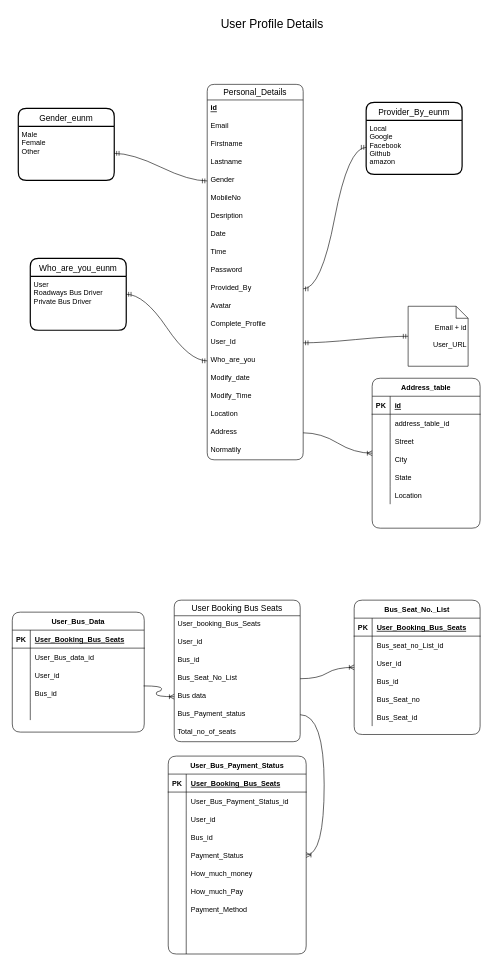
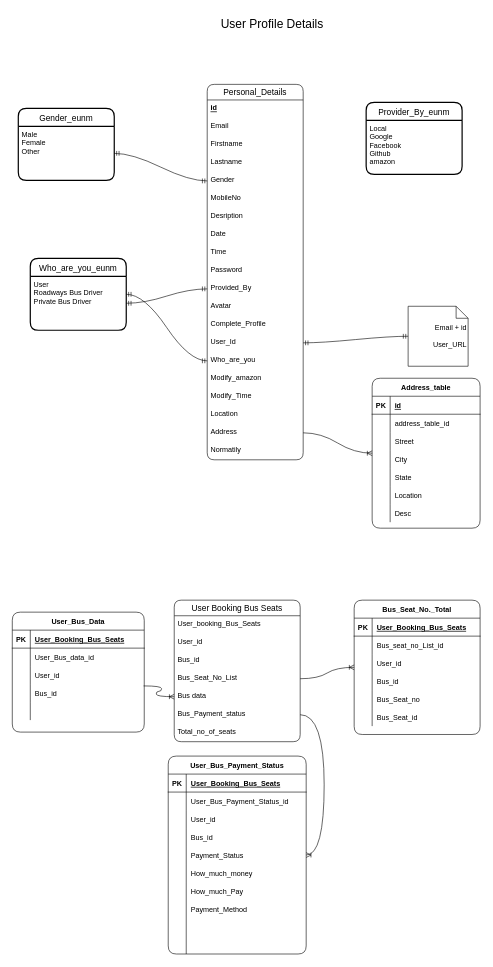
edge "Local Google Facebook Github amazon" -- "Provided_By": now "User Roadways Bus Driver Private Bus Driver" -- "Provided_By"
node "Modify_date": label "Modify_date" -> "Modify_amazon"
node "Desc": added
node "Bus_Seat_No._List": label "Bus_Seat_No._List" -> "Bus_Seat_No._Total"
